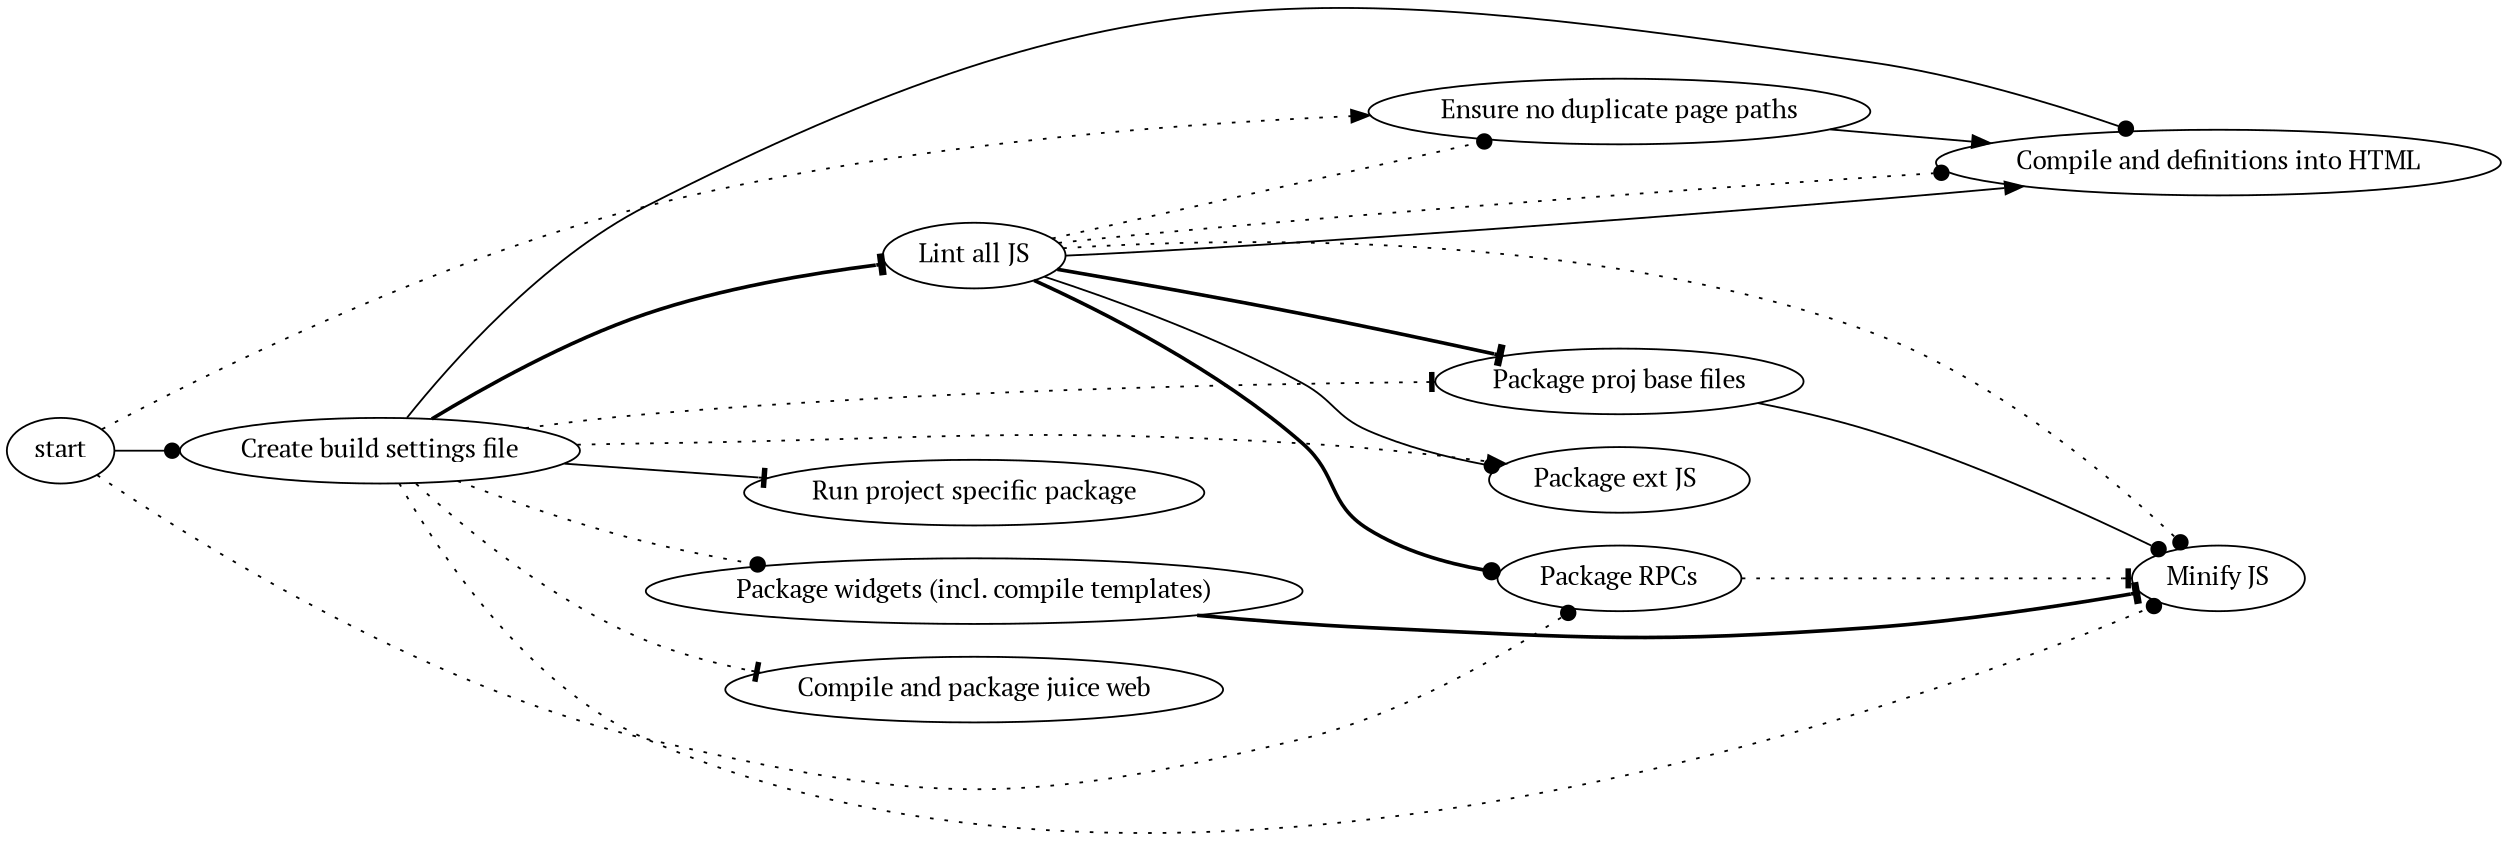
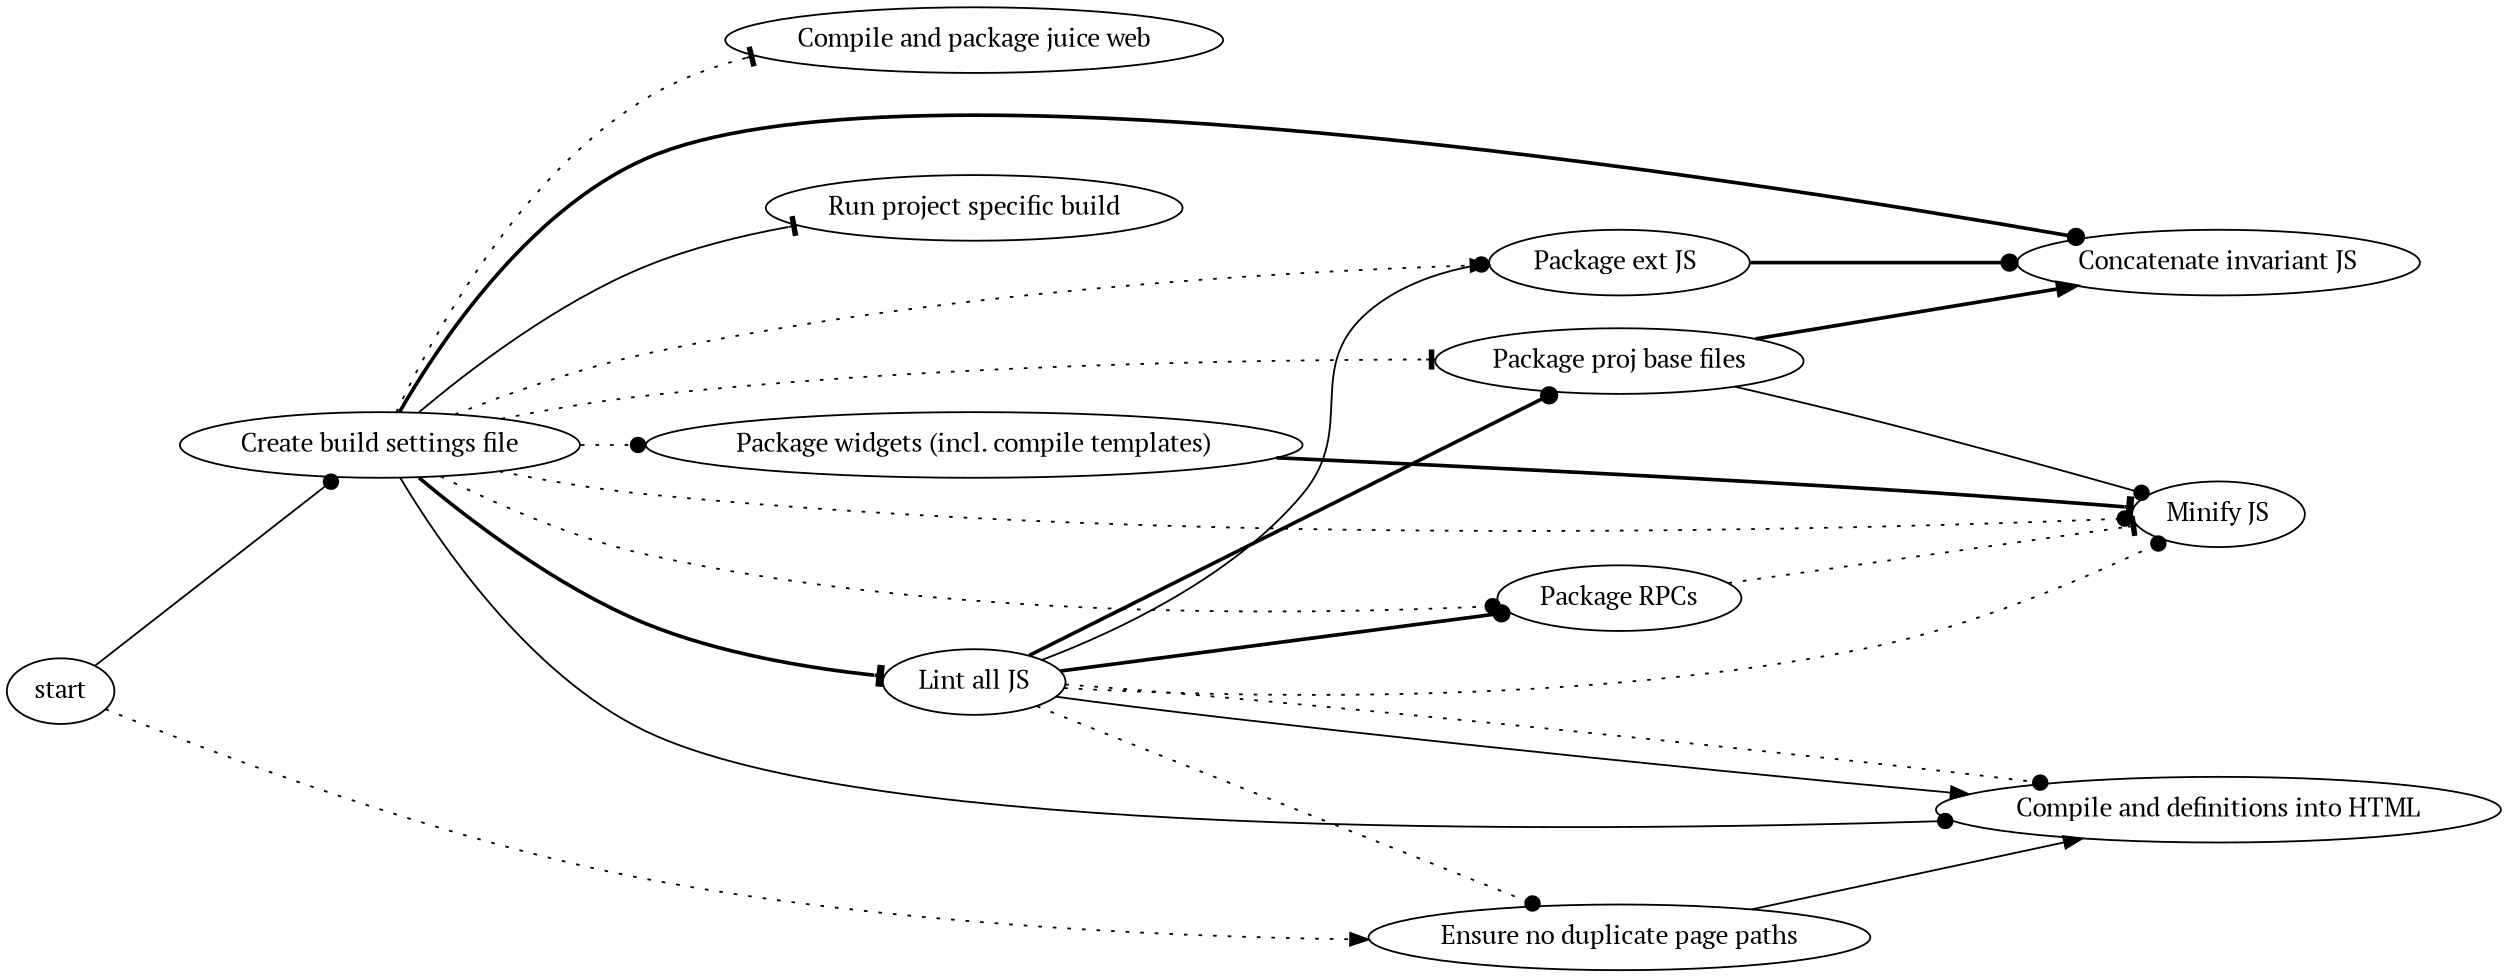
node "Concatenate invariant JS": added
edge "Lint all JS" -> "Package proj base files": arrowhead tee -> dot
node "Run project specific package": label "Run project specific package" -> "Run project specific build"
edge "start" -> "Package RPCs": now "Create build settings file" -> "Package RPCs"
